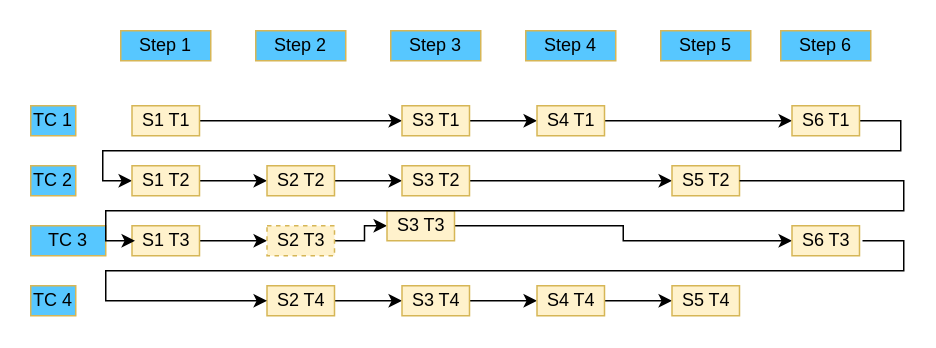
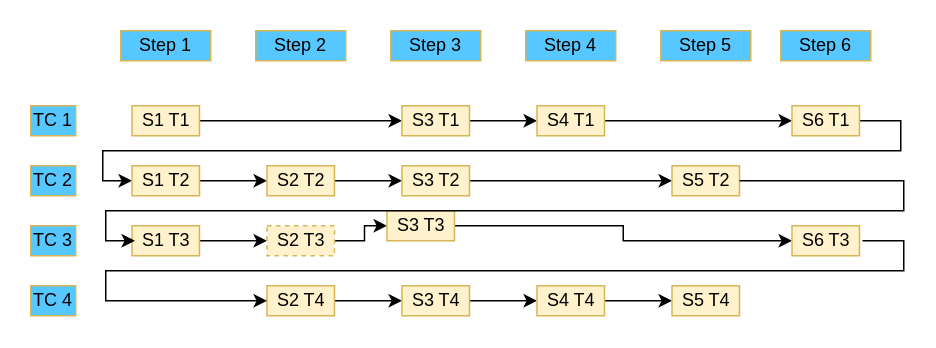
node "TC 3": size 75x30 -> 45x30
